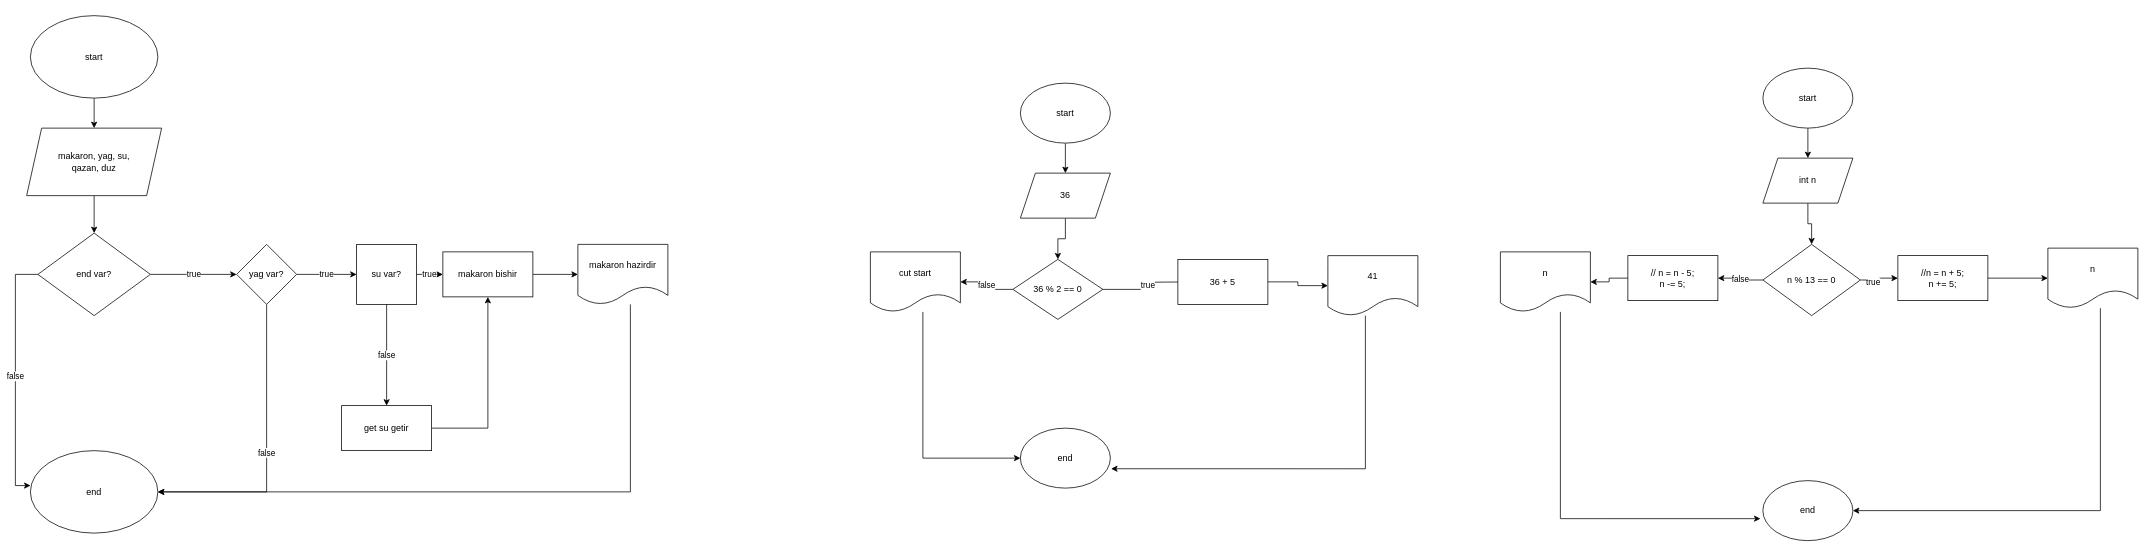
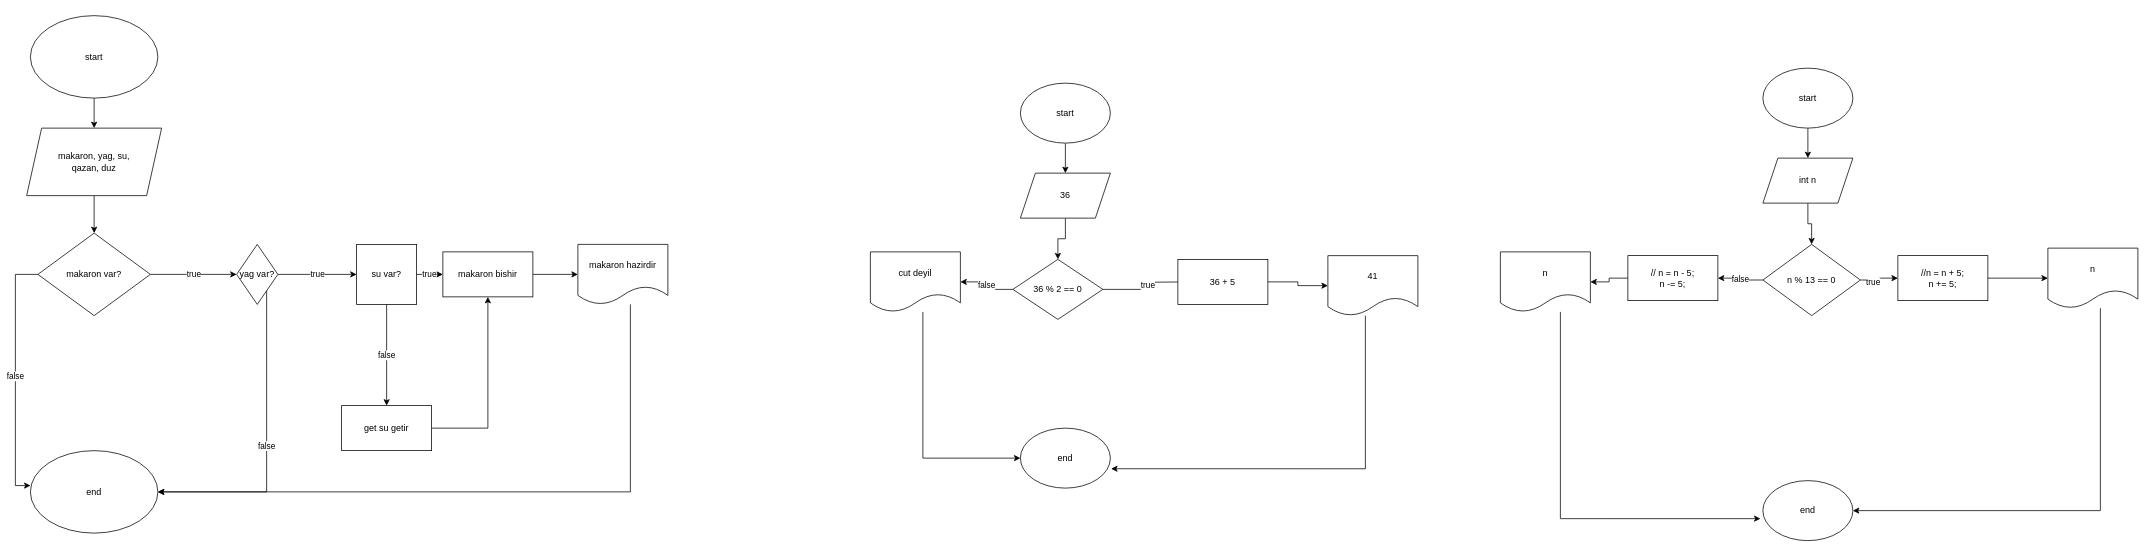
node "cut start": label "cut start" -> "cut deyil"
node "end var?": label "end var?" -> "makaron var?"
node "yag var?": size 60x60 -> 41x60
